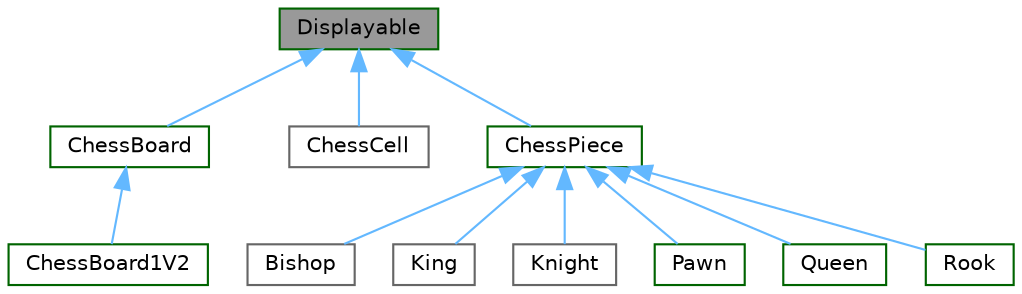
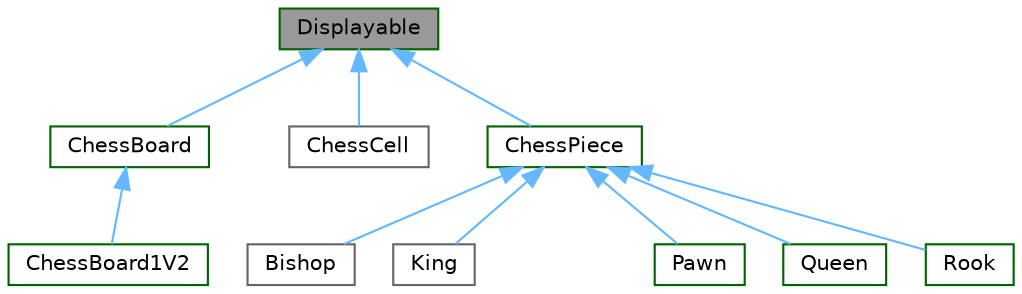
node "Knight": removed
